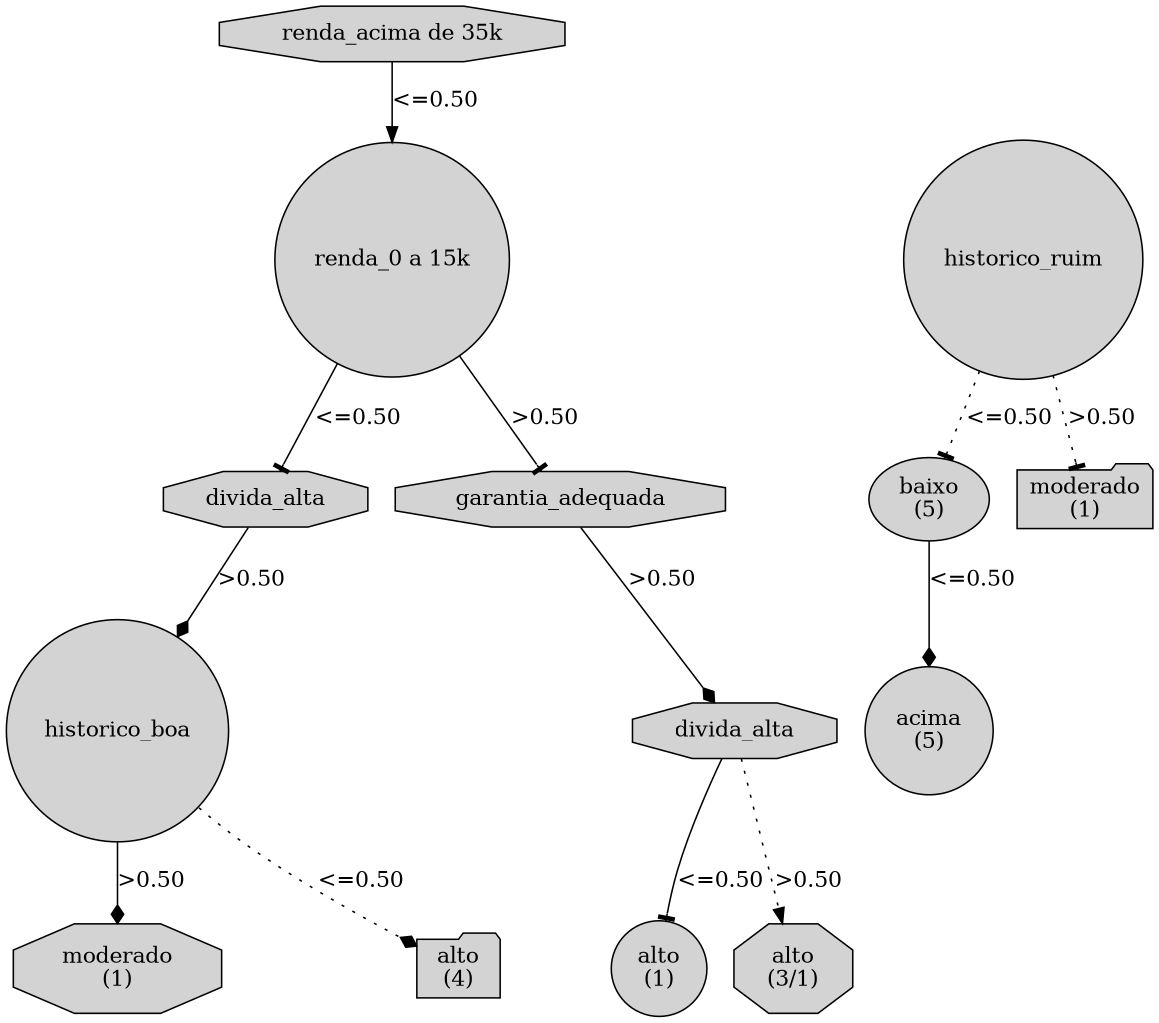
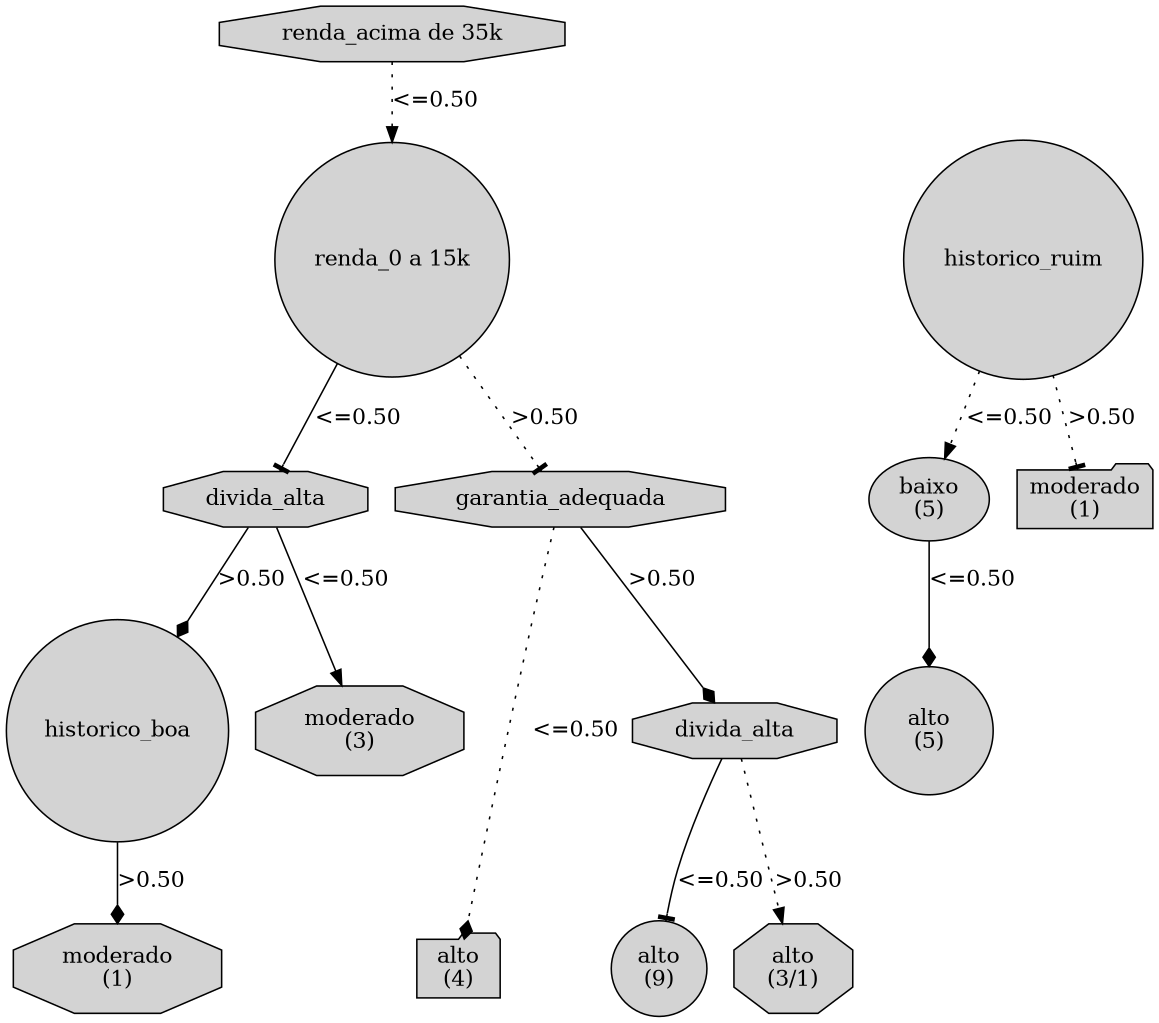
edge "renda_acima de 35k" -> "renda_0 a 15k": style solid -> dotted
edge "historico_ruim" -> "baixo (5)": arrowhead tee -> normal
edge "renda_0 a 15k" -> "garantia_adequada": style solid -> dotted
node "moderado (3)": added
node "acima (5)": label "acima (5)" -> "alto (5)"
edge "historico_boa" -> "alto (4)": now "garantia_adequada" -> "alto (4)"
node "alto (1)": label "alto (1)" -> "alto (9)"
